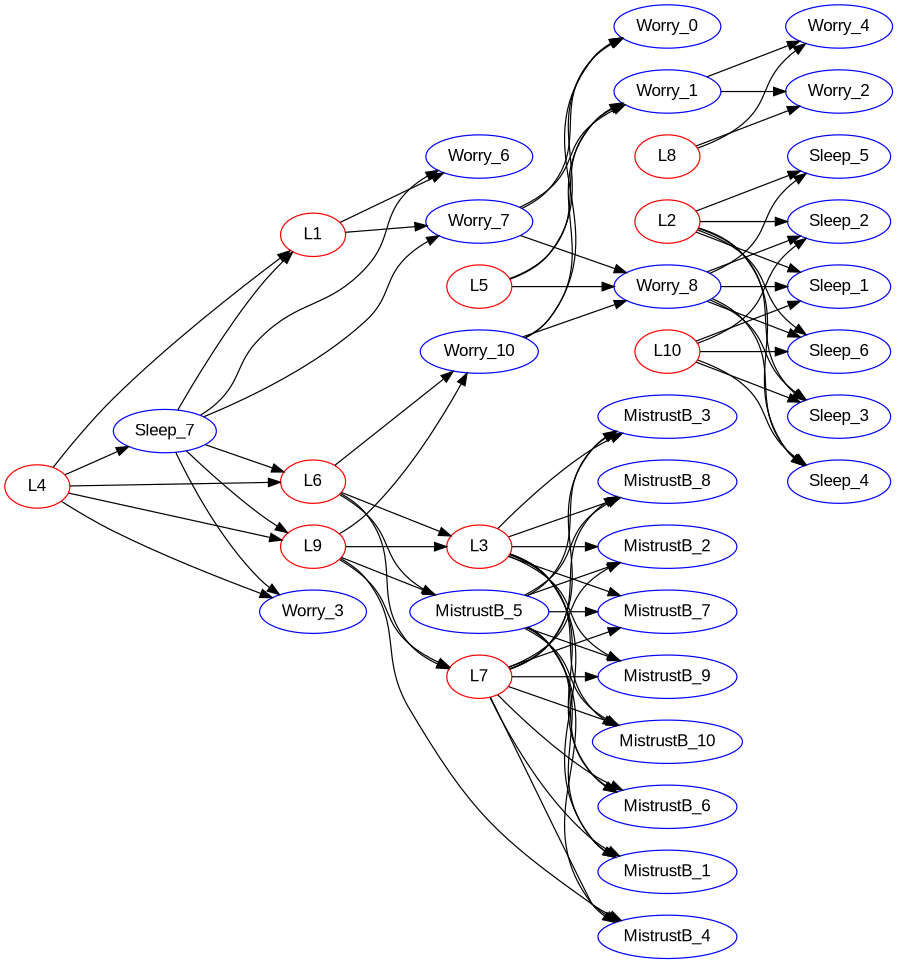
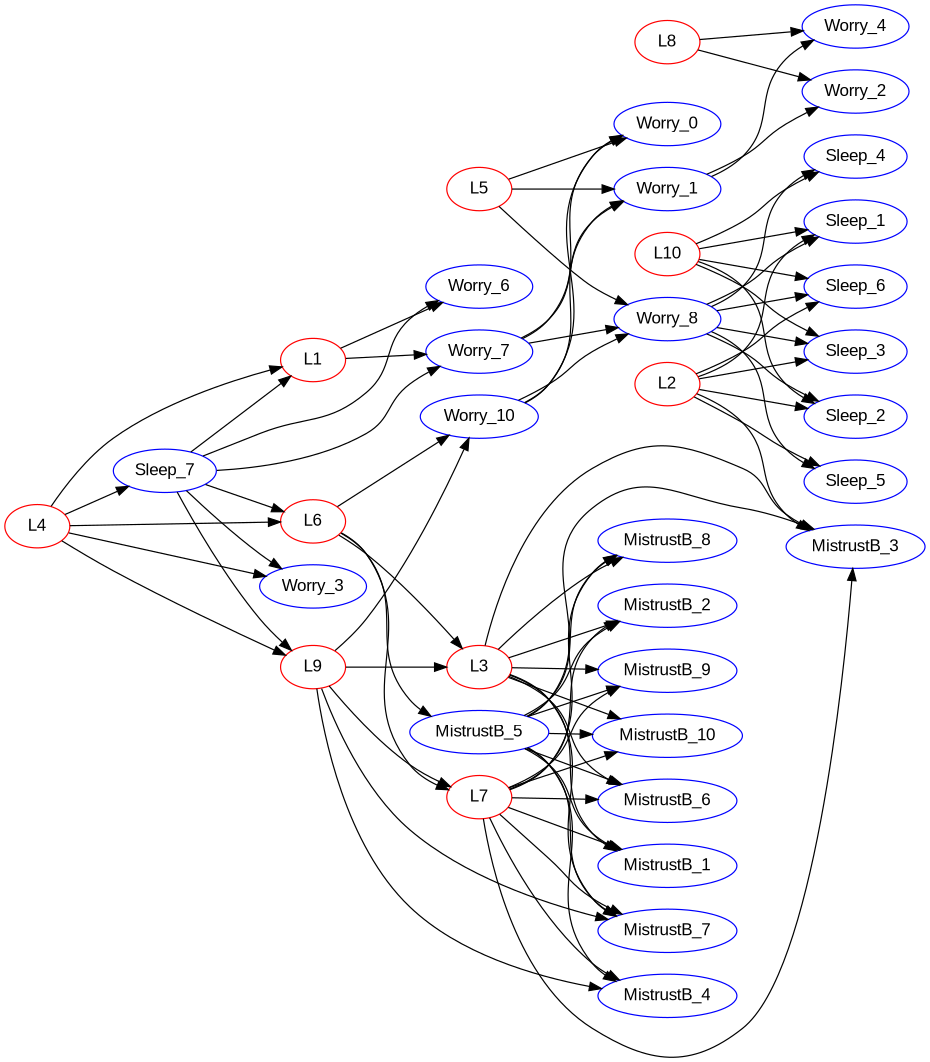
edge "L2" -> "Sleep_4": now "L2" -> "MistrustB_3"
edge "L9" -> "MistrustB_5": now "L9" -> "MistrustB_7"
